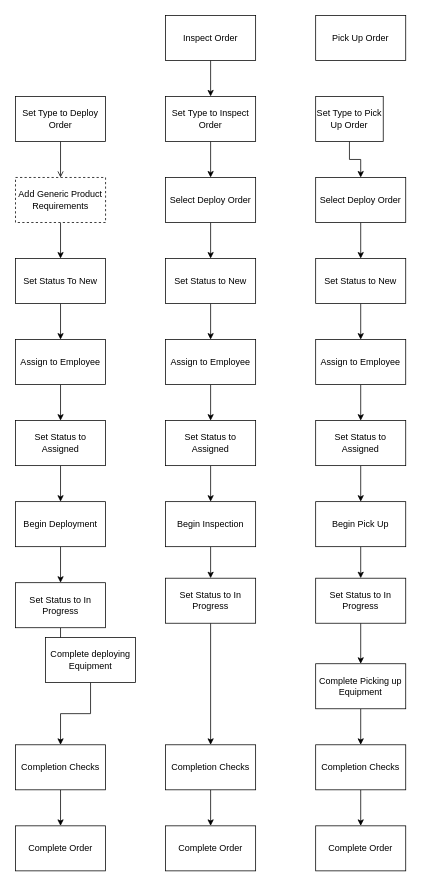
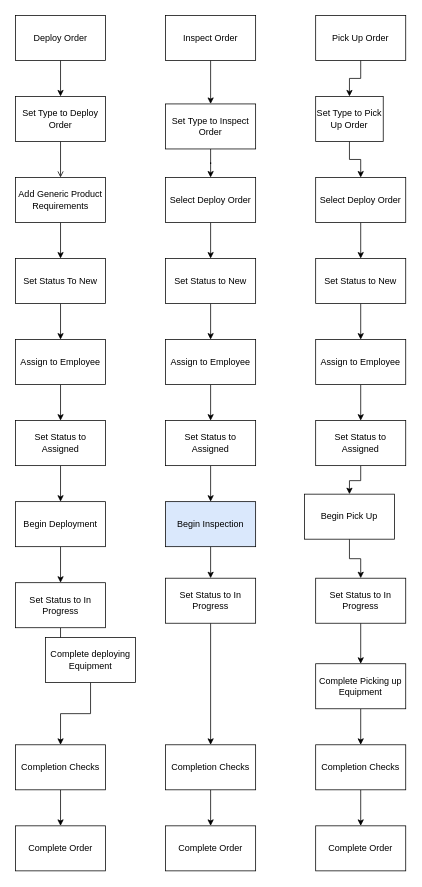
node "Deploy Order": added
edge "Deploy Order" -> "Set Type to Deploy Order": added
edge "Pick Up Order" -> "Set Type to Pick Up Order": added
node "Set Type to Inspect Order": moved (210, 119) -> (210, 126)
node "Add Generic Product Requirements": style dashed -> solid
node "Begin Inspection": fillcolor #ffffff -> #dae8fc
node "Begin Pick Up": moved (360, 524) -> (349, 516)
